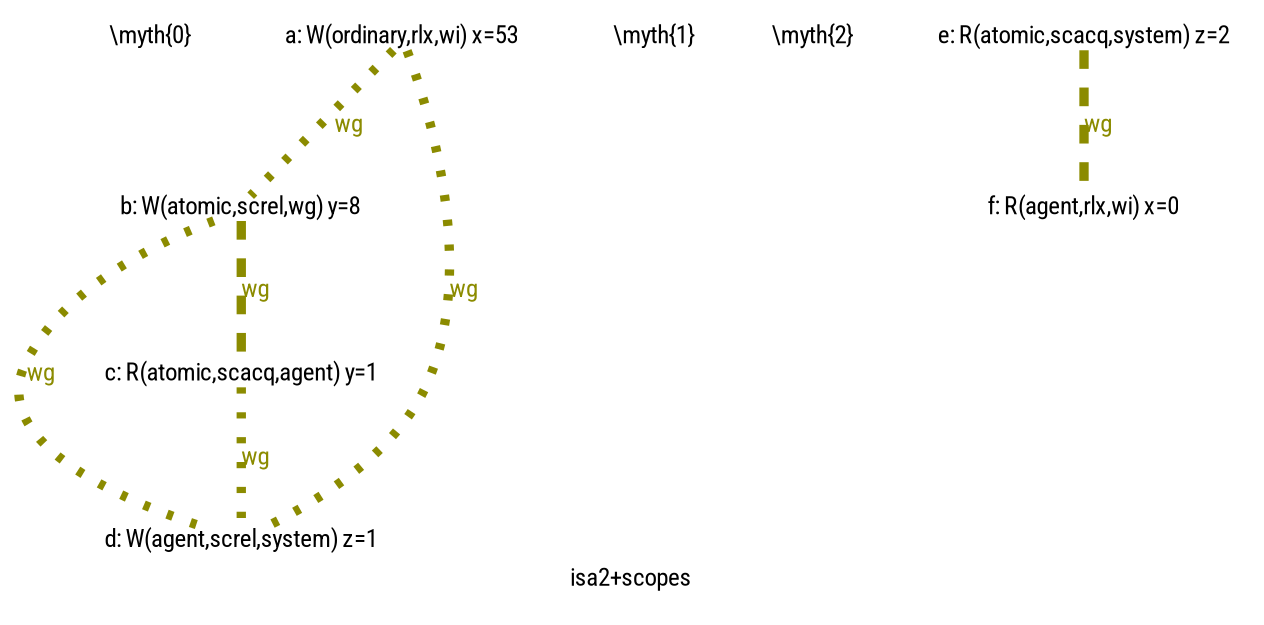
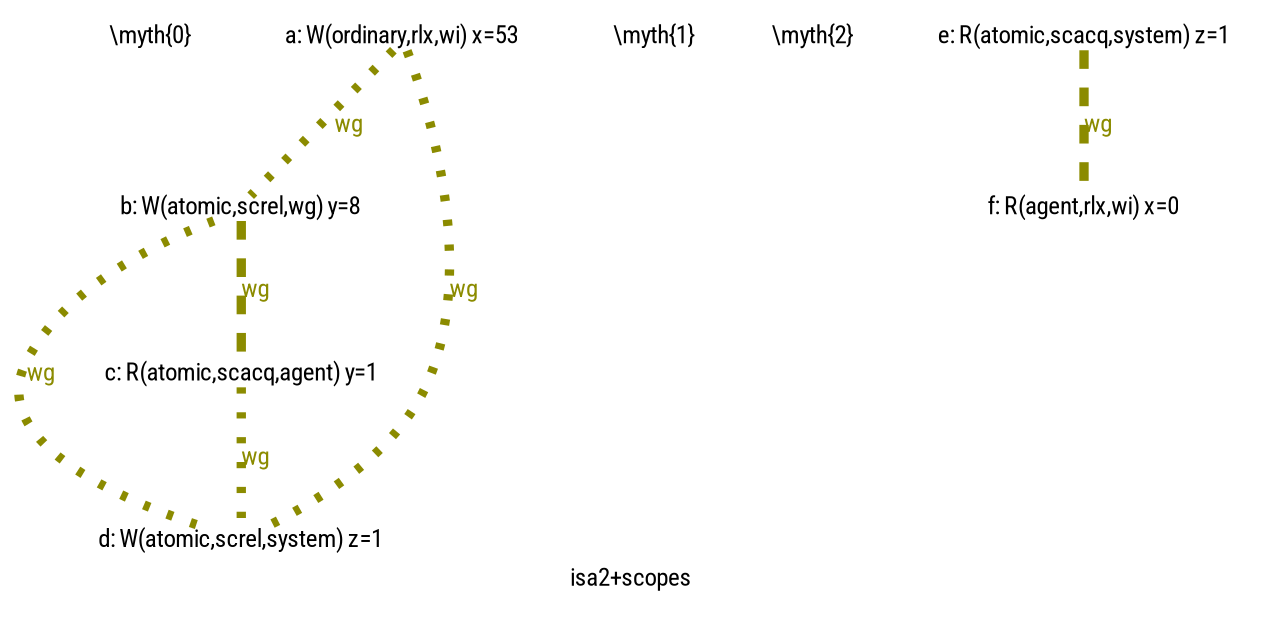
node "e: R(atomic,scacq,system) z=2": label "e: R(atomic,scacq,system) z=2" -> "e: R(atomic,scacq,system) z=1"
node "d: W(agent,screl,system) z=1": label "d: W(agent,screl,system) z=1" -> "d: W(atomic,screl,system) z=1"
